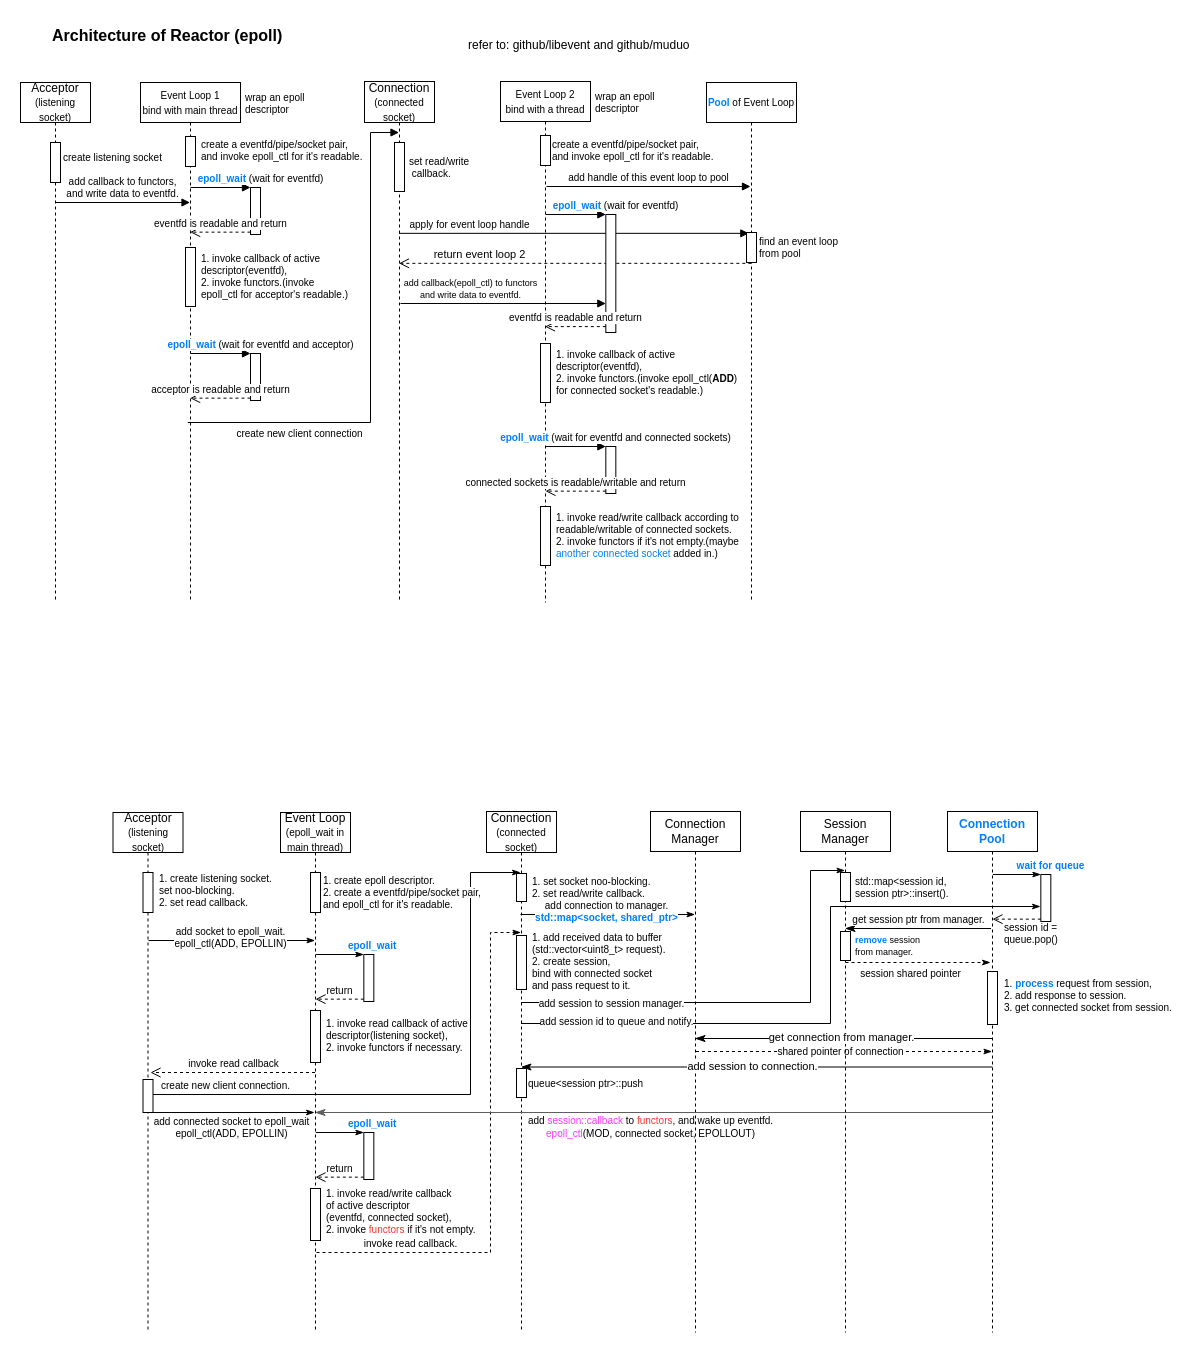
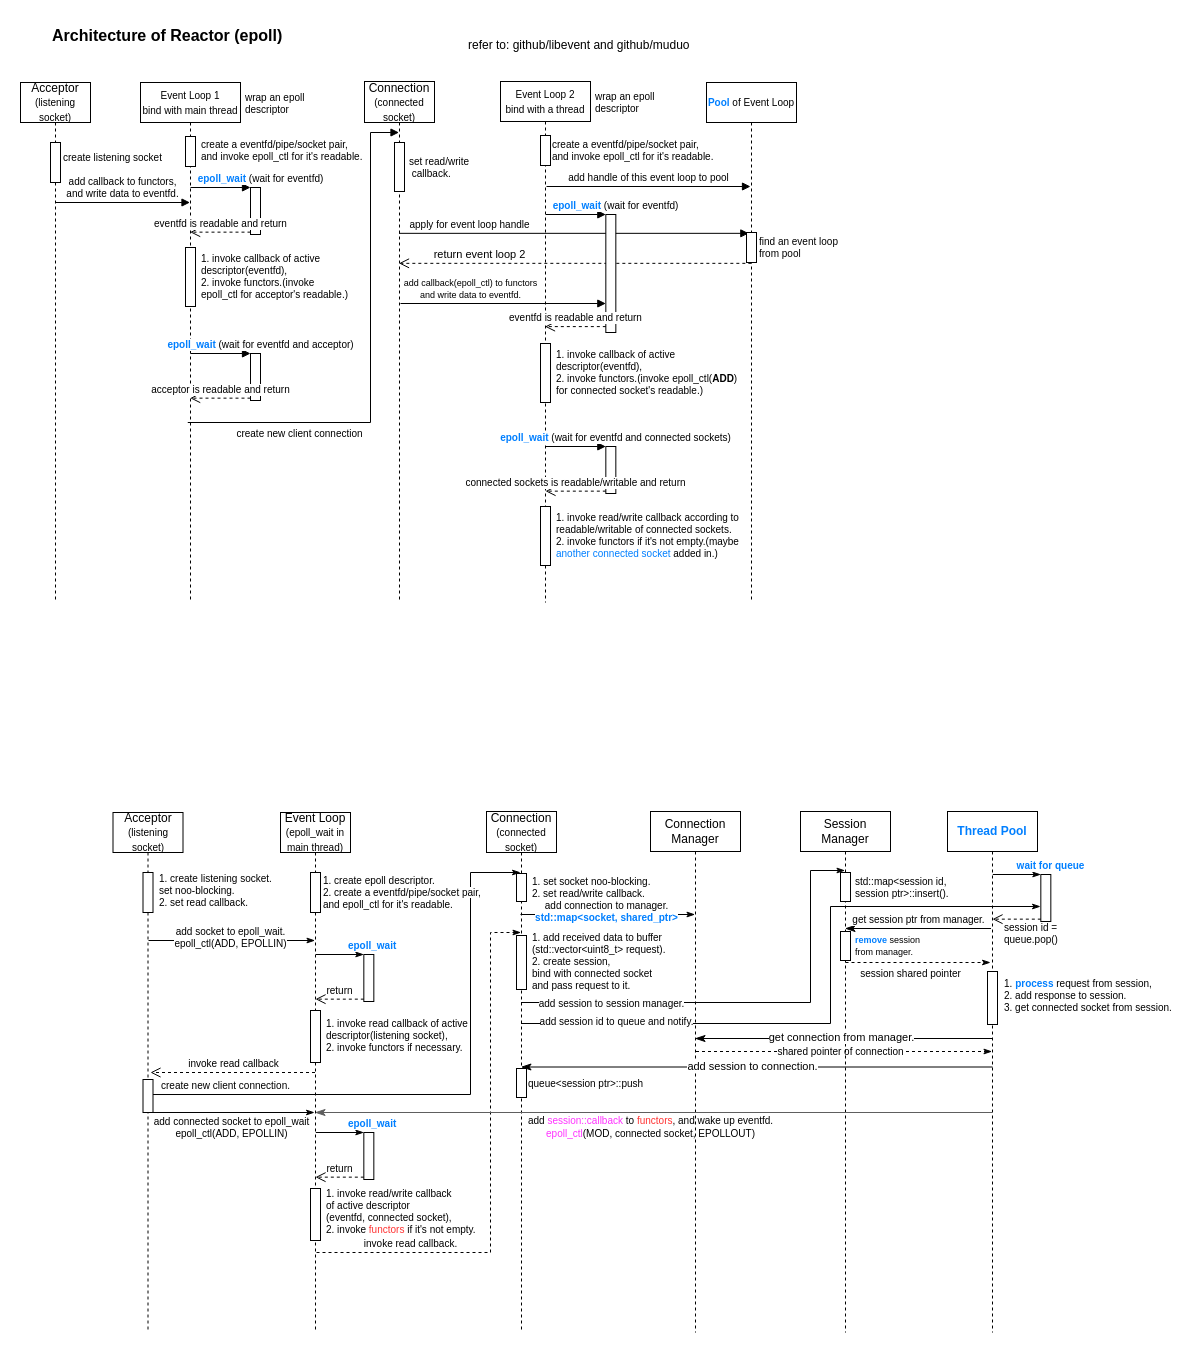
node "Connection Pool": label "Connection Pool" -> "Thread Pool"
